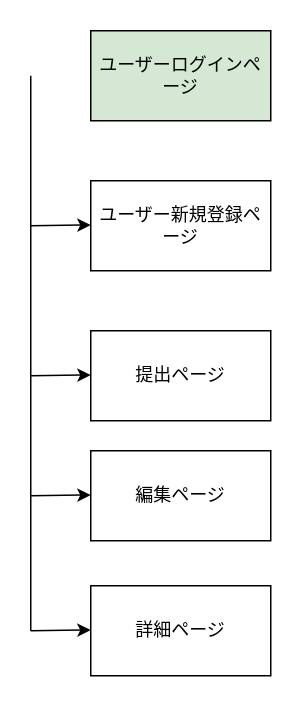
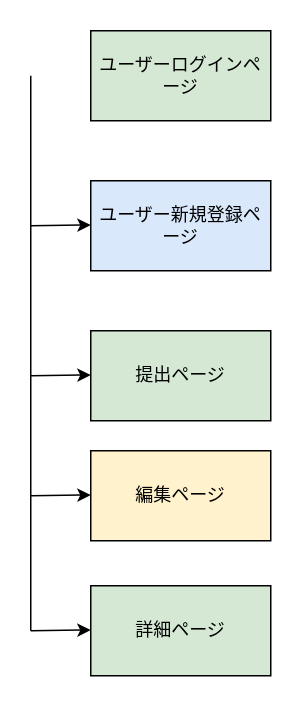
node "ユーザー新規登録ページ": fillcolor #ffffff -> #dae8fc
node "提出ページ": fillcolor #ffffff -> #d5e8d4
node "編集ページ": fillcolor #ffffff -> #fff2cc
node "詳細ページ": fillcolor #ffffff -> #d5e8d4
